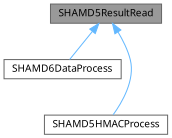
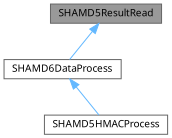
edge "SHAMD5HMACProcess" -> "SHAMD5ResultRead": now "SHAMD5HMACProcess" -> "SHAMD6DataProcess"
